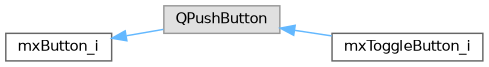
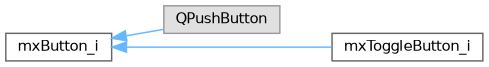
edge "mxToggleButton_i" -> "QPushButton": now "mxToggleButton_i" -> "mxButton_i"
